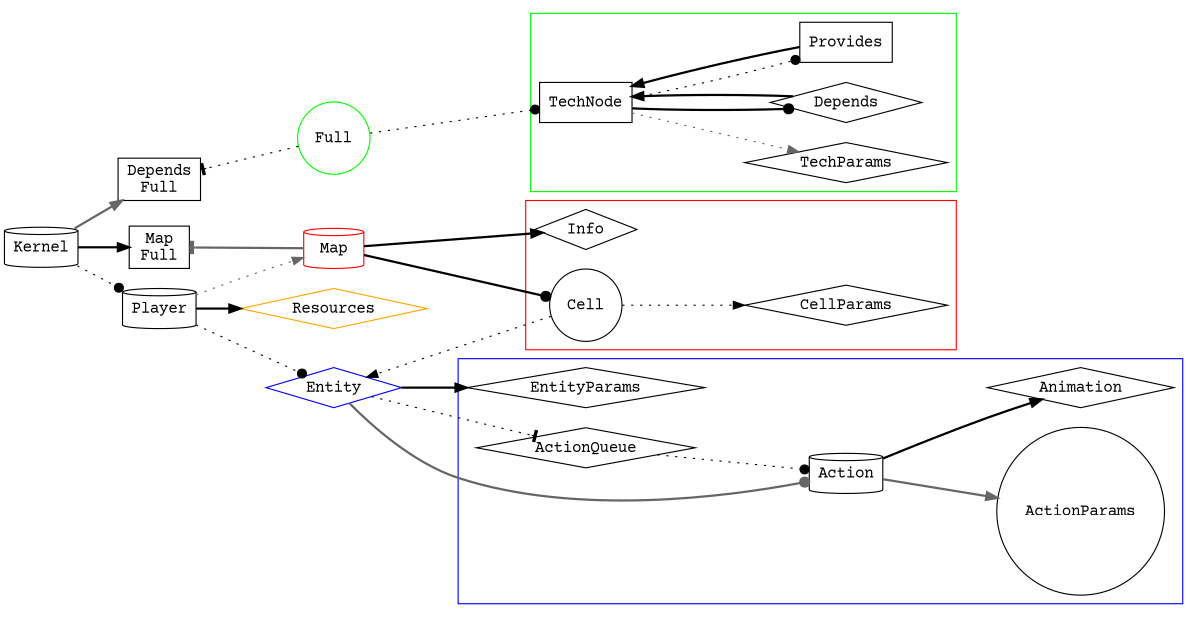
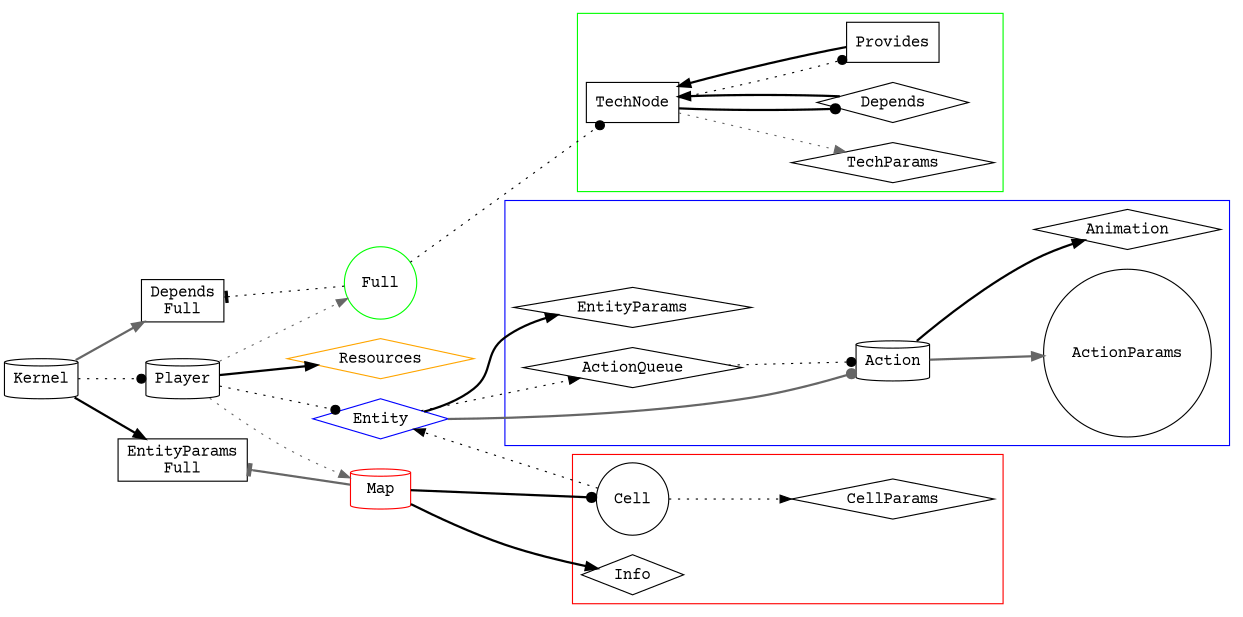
node "Map Full": label "Map Full" -> "EntityParams Full"
edge "Player" -> "Full": added
edge "Entity" -> "ActionQueue": arrowhead tee -> normal
